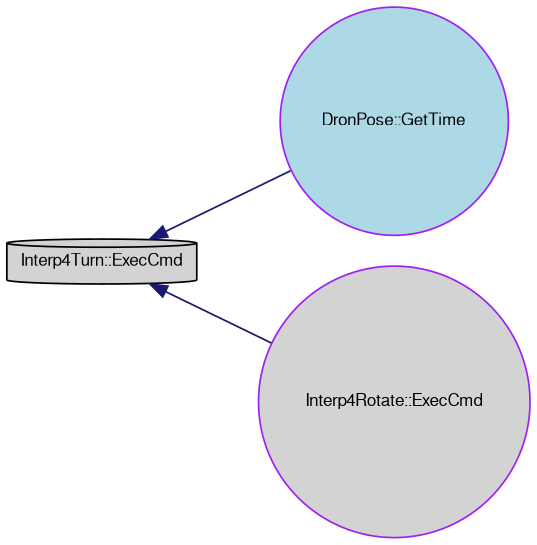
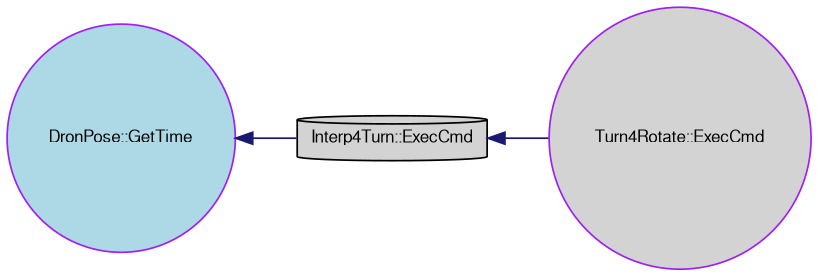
edge "DronPose::GetTime" -> "Interp4Turn::ExecCmd": reversed
node "Interp4Rotate::ExecCmd": label "Interp4Rotate::ExecCmd" -> "Turn4Rotate::ExecCmd"
